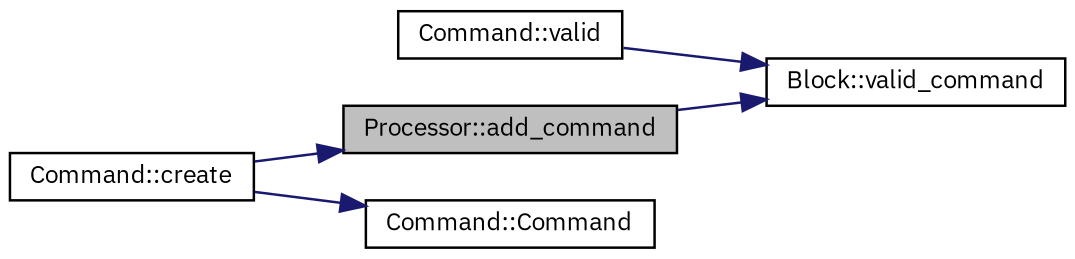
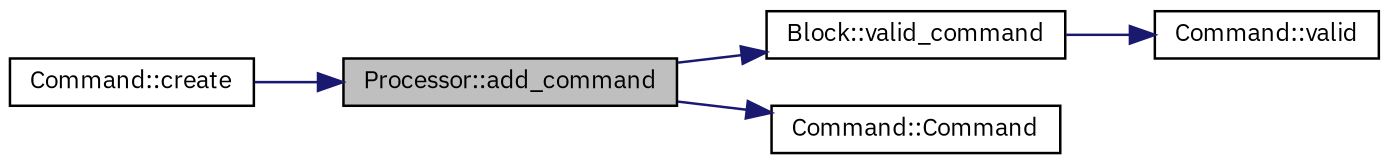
edge "Command::valid" -> "Block::valid_command": reversed
edge "Command::create" -> "Command::Command": now "Processor::add_command" -> "Command::Command"
